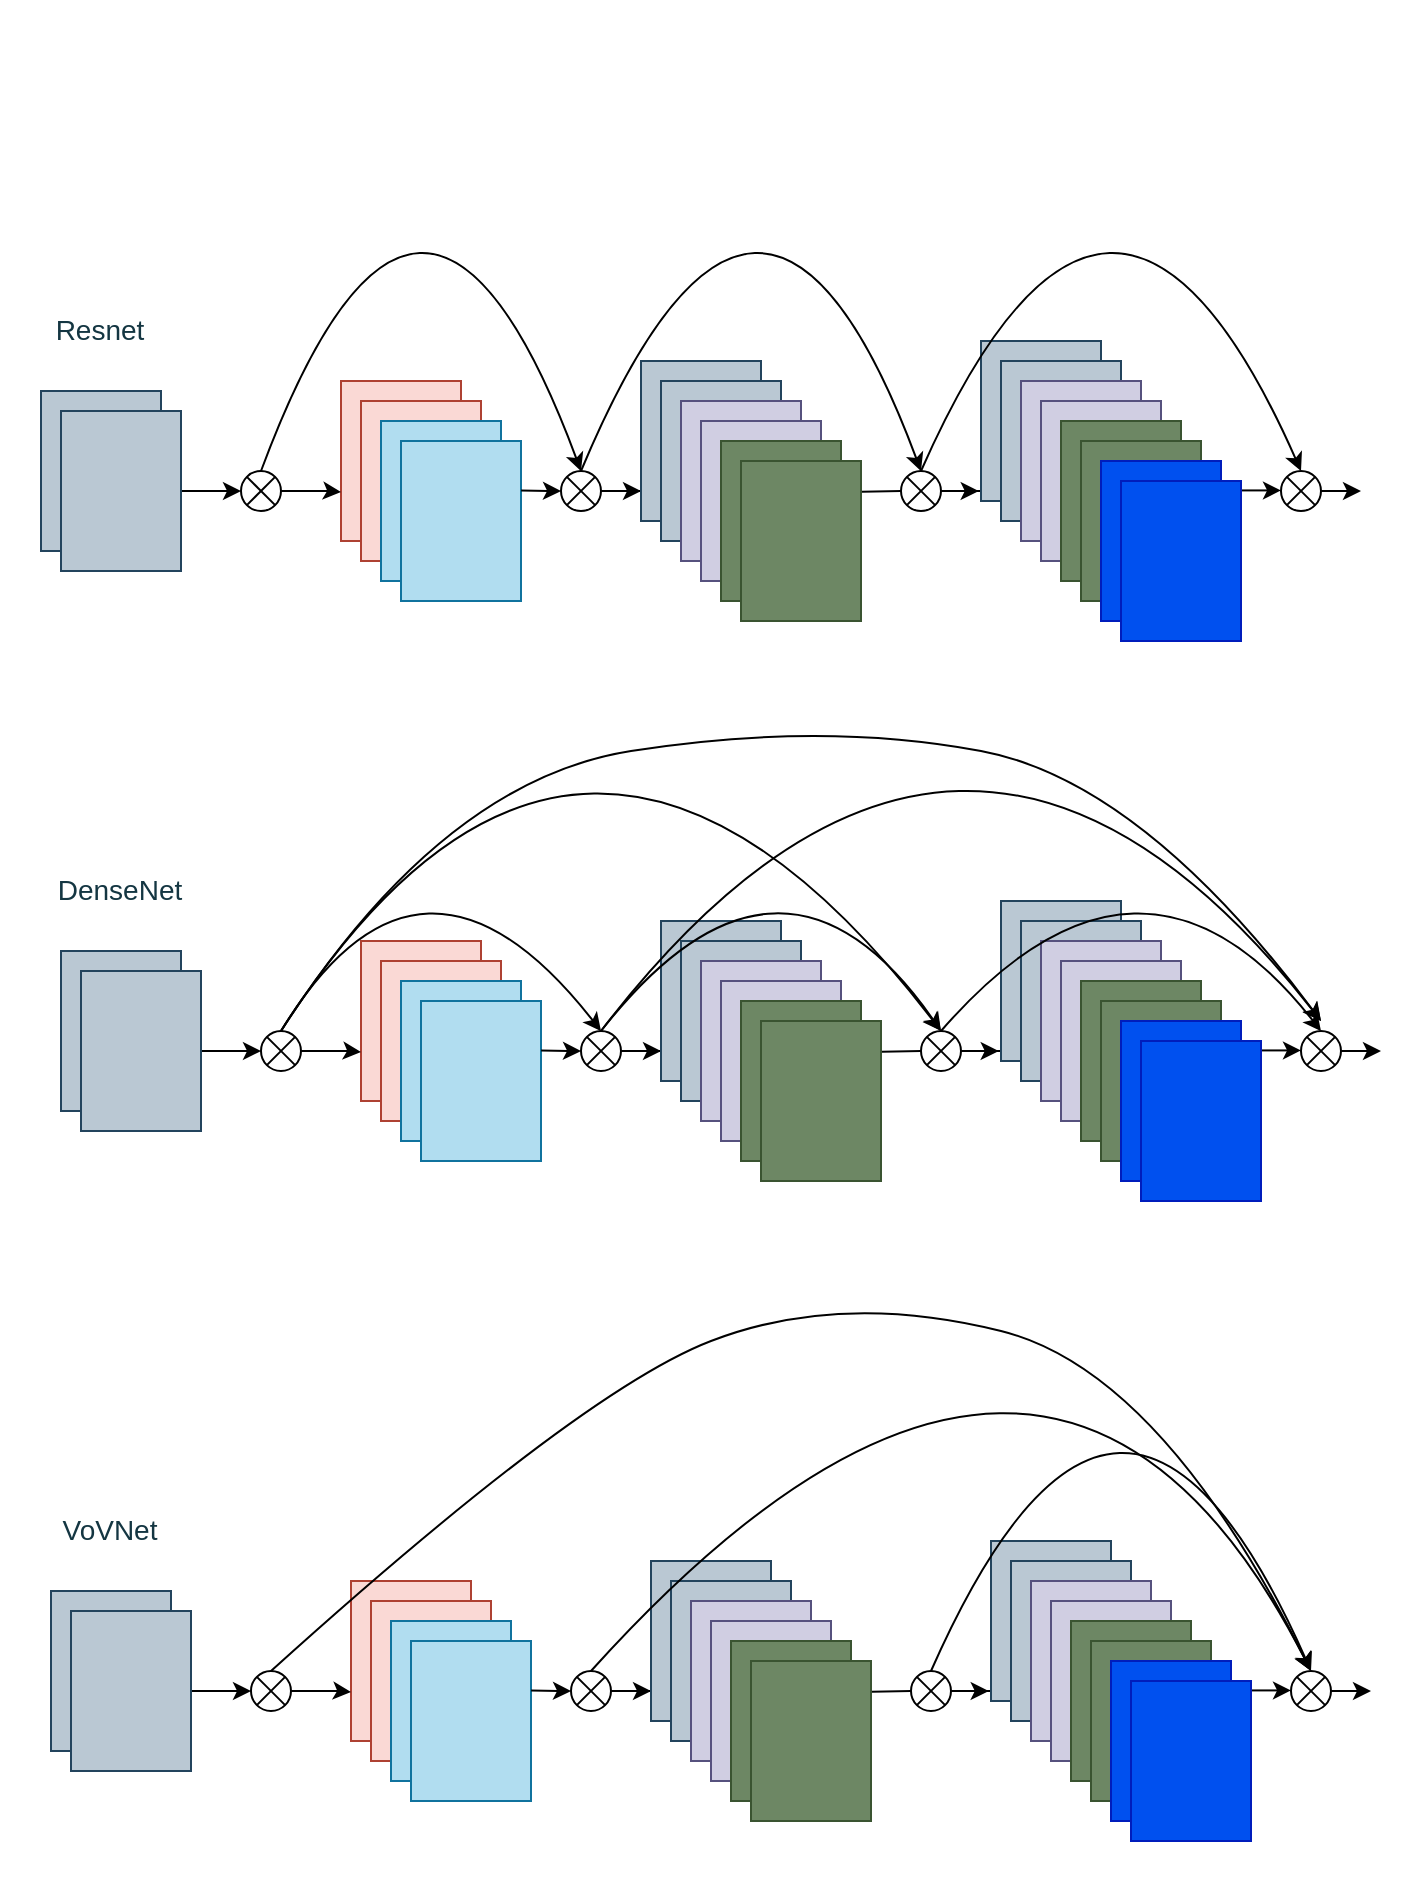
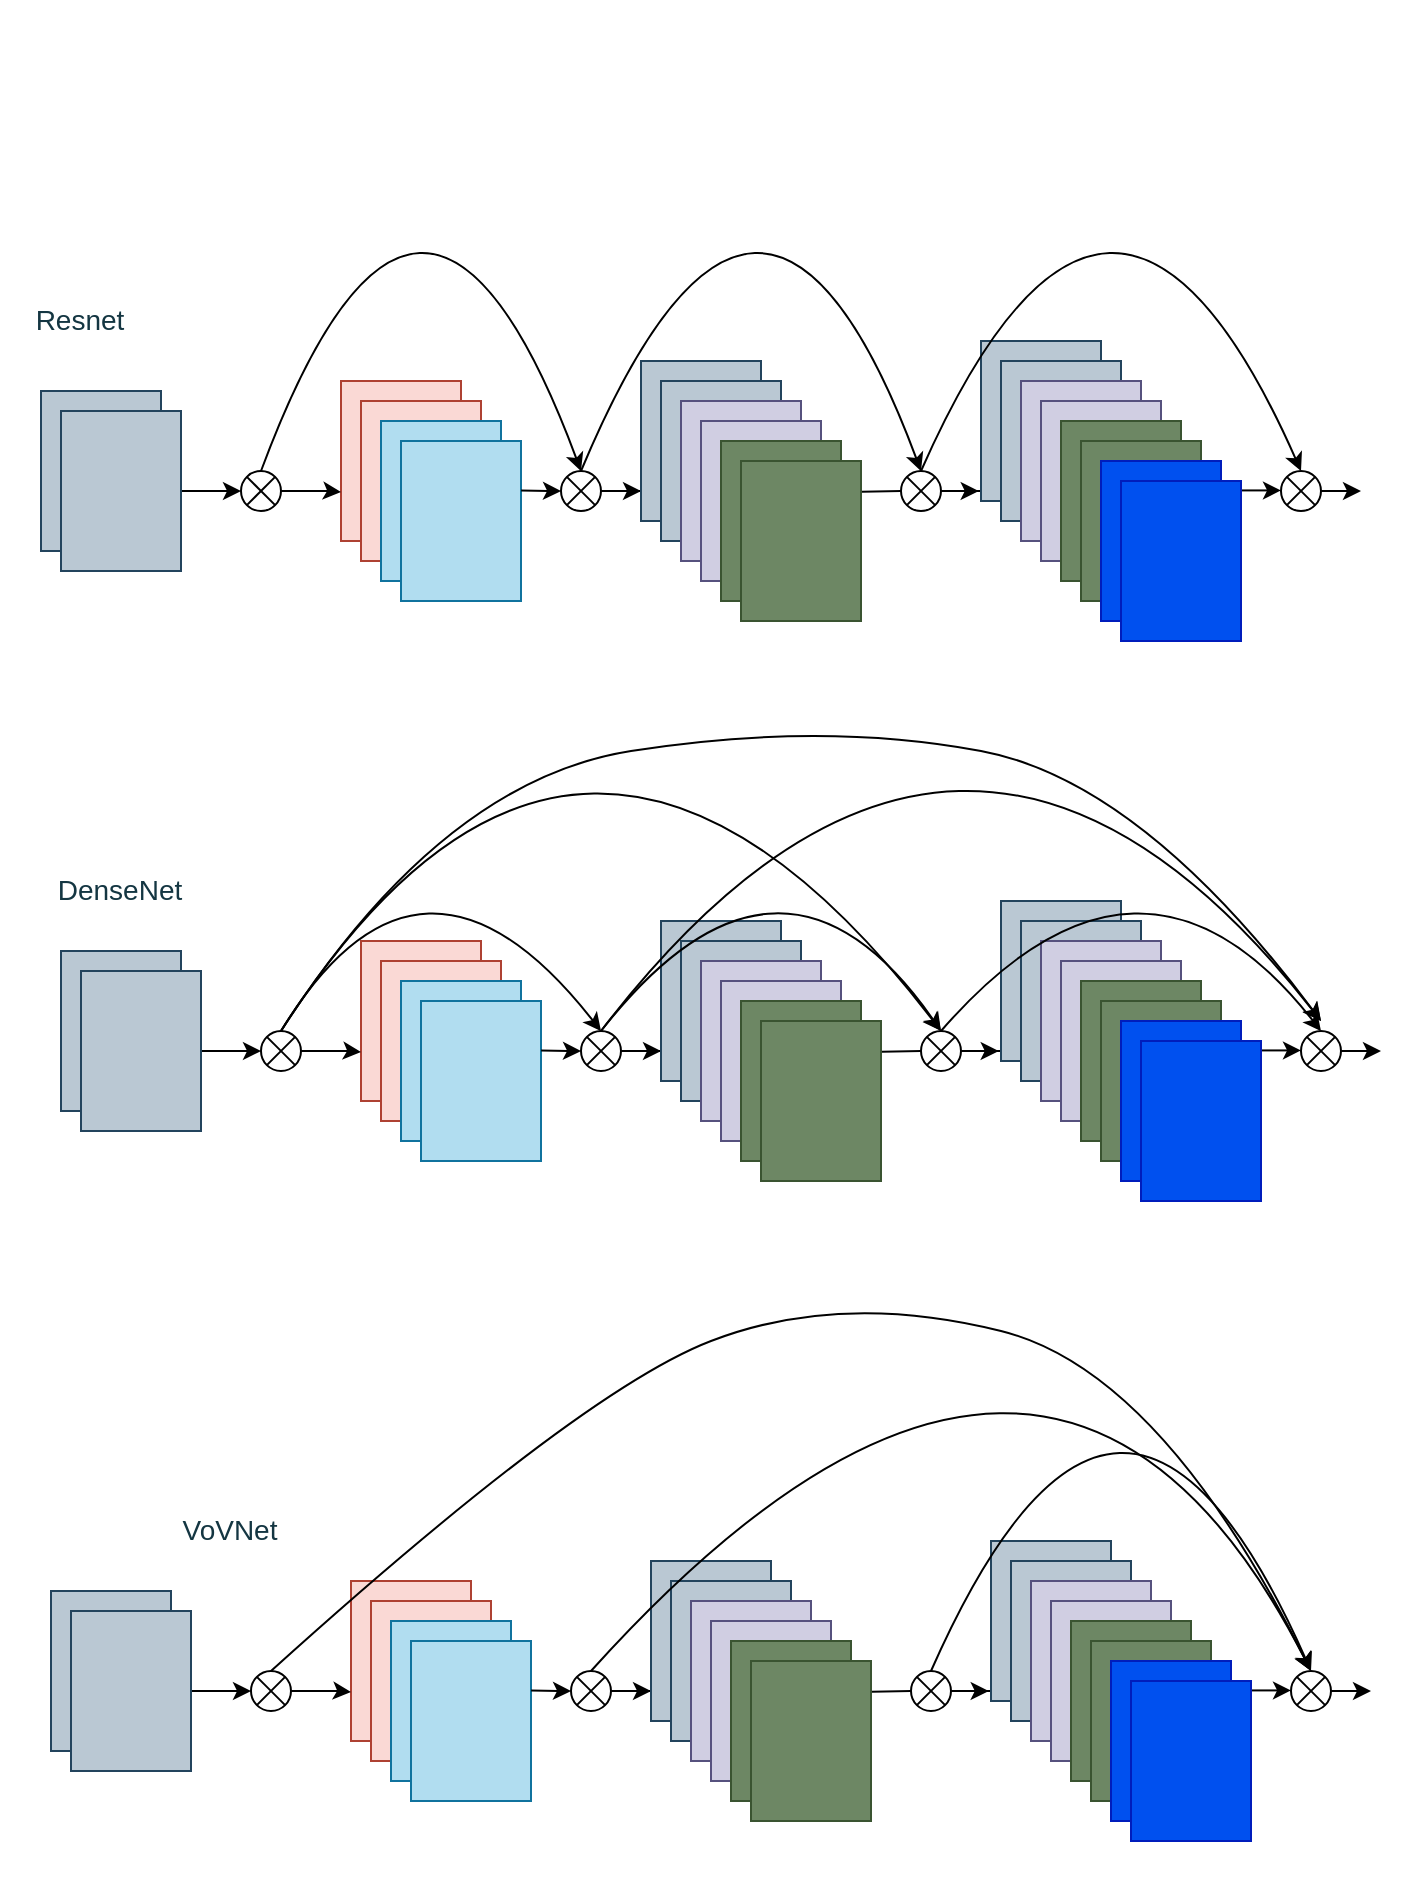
node "Resnet": moved (101, 331) -> (81, 321)
node "VoVNet": moved (111, 1531) -> (231, 1531)
